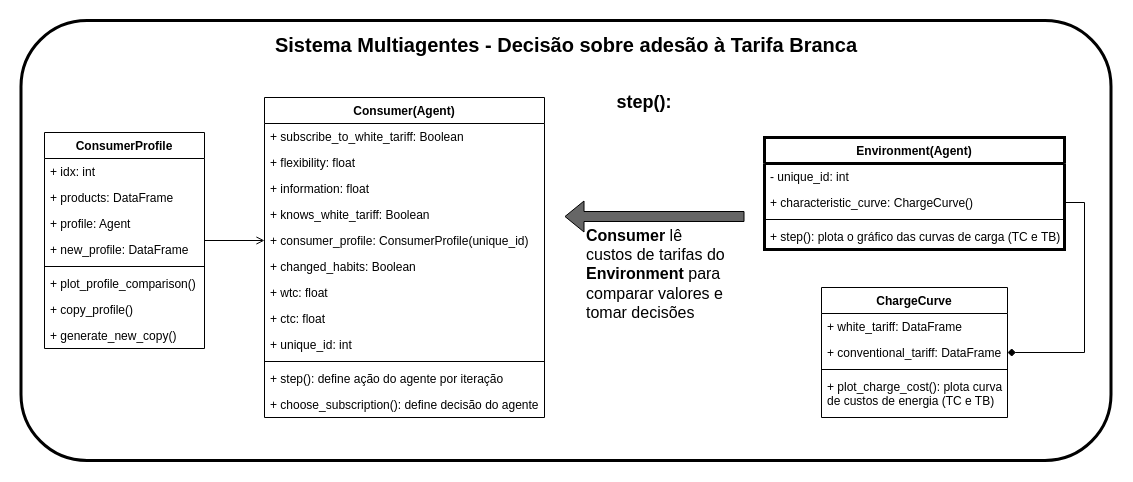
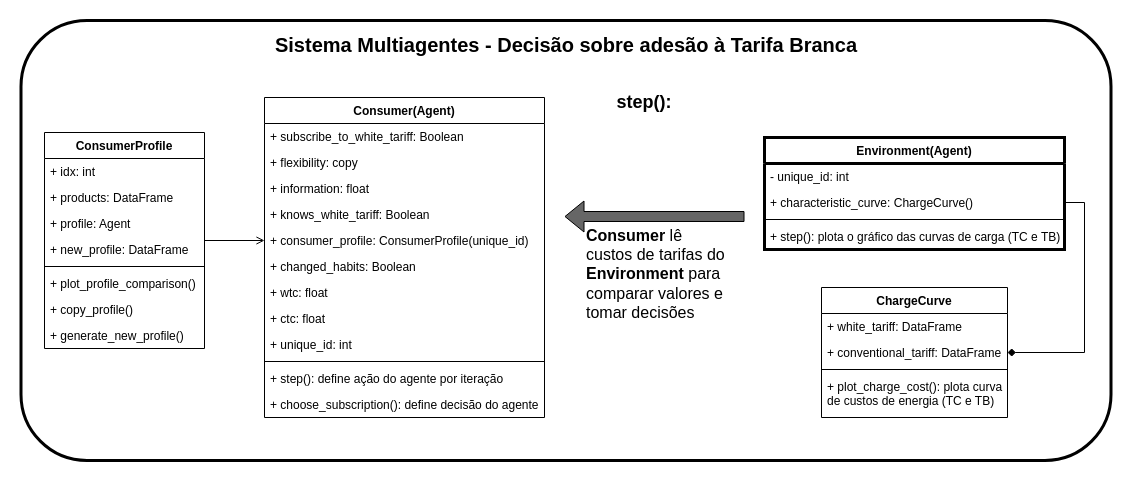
node "+ flexibility: float": label "+ flexibility: float" -> "+ flexibility: copy"
node "+ generate_new_copy()": label "+ generate_new_copy()" -> "+ generate_new_profile()"
